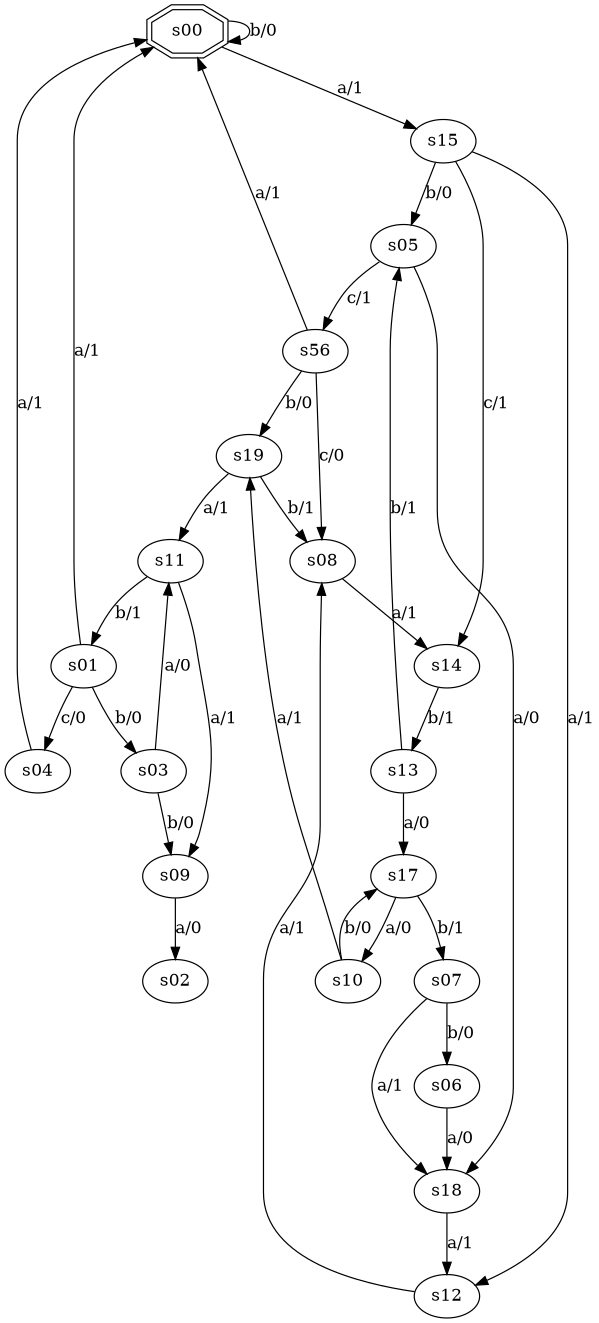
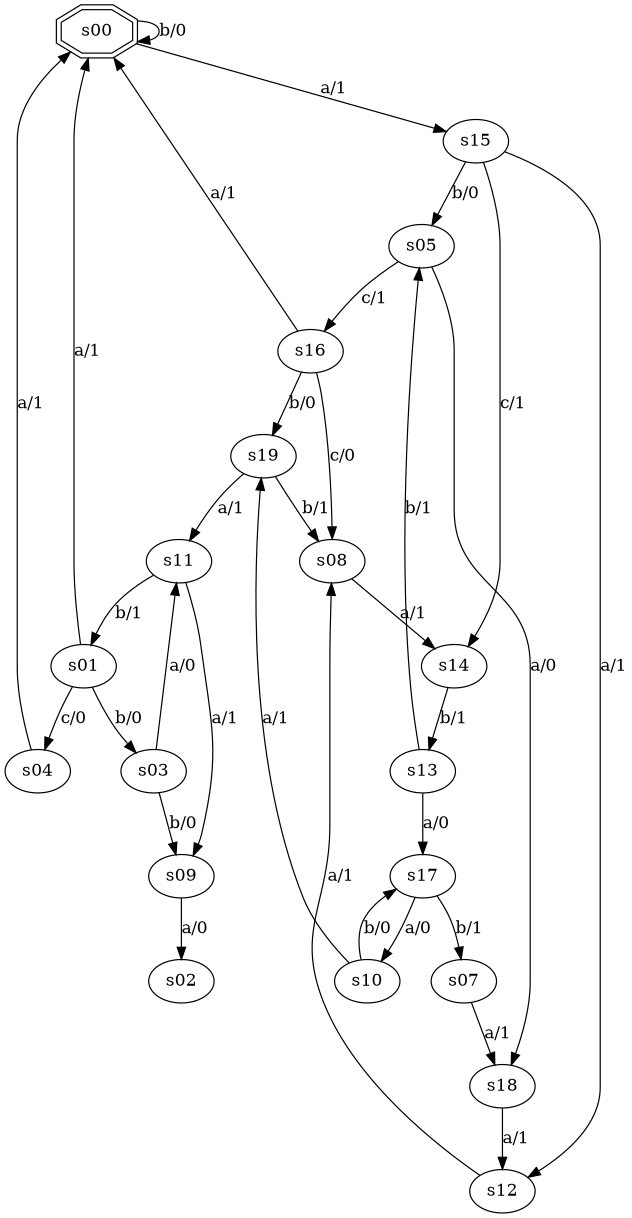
node "s56": label "s56" -> "s16"
node "s06": removed
